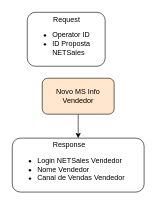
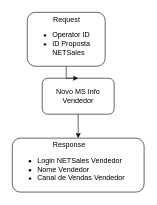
edge "Request Operator ID ID Proposta NETSales" -> "Novo MS Info Vendedor": added
node "Novo MS Info Vendedor": fillcolor #ffe6cc -> #ffffff
